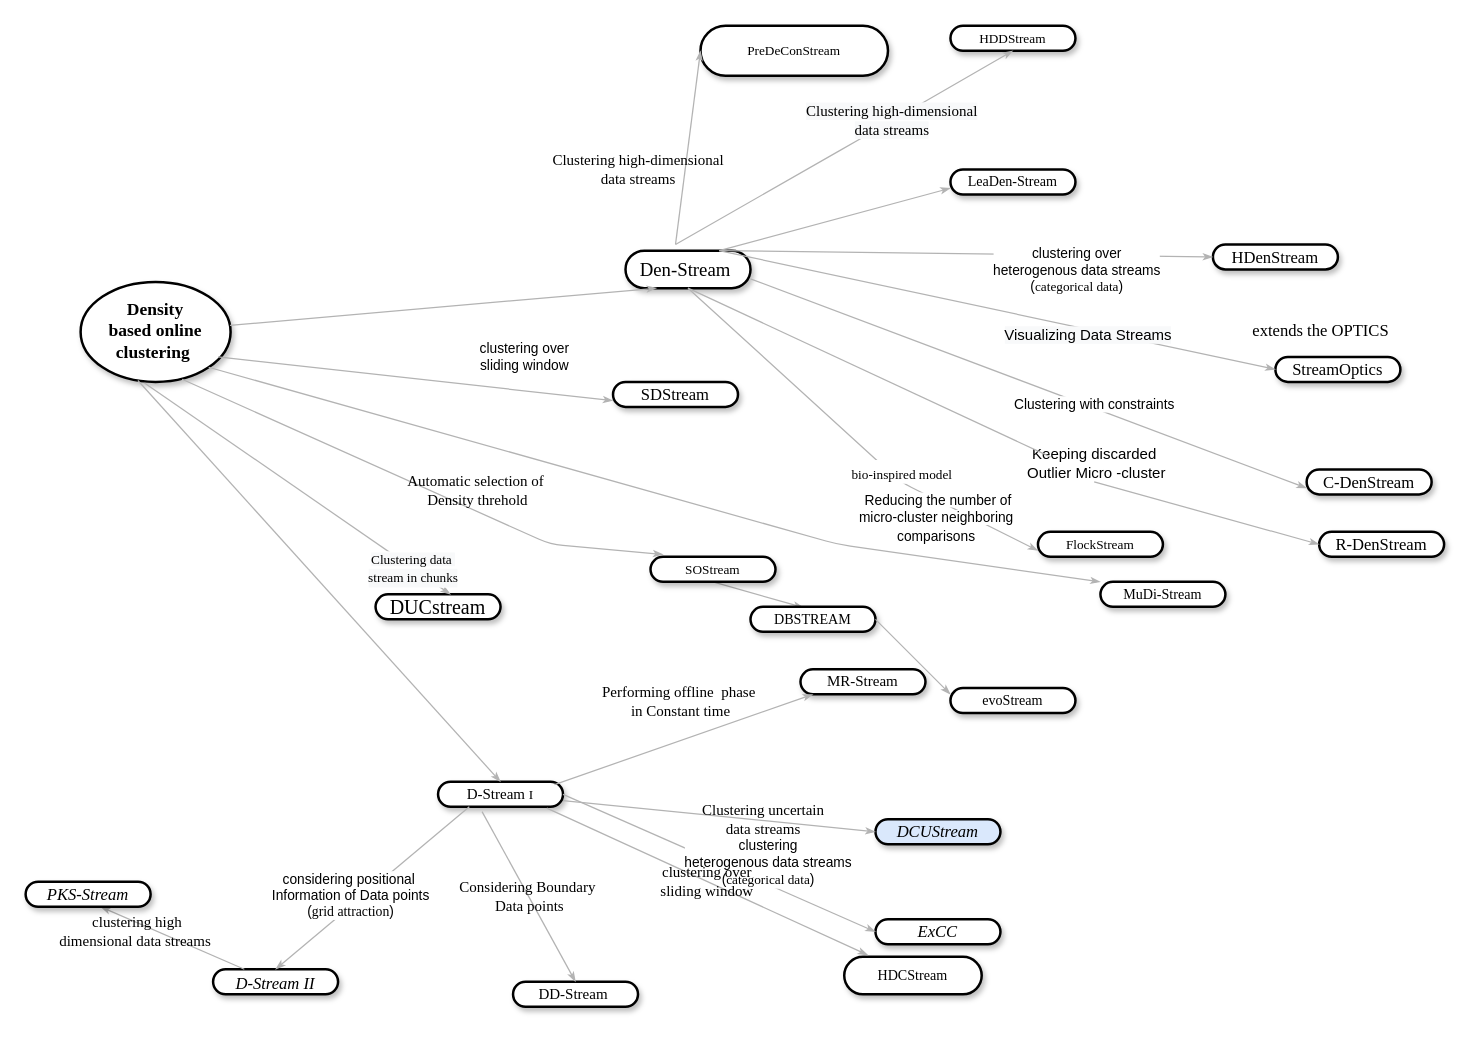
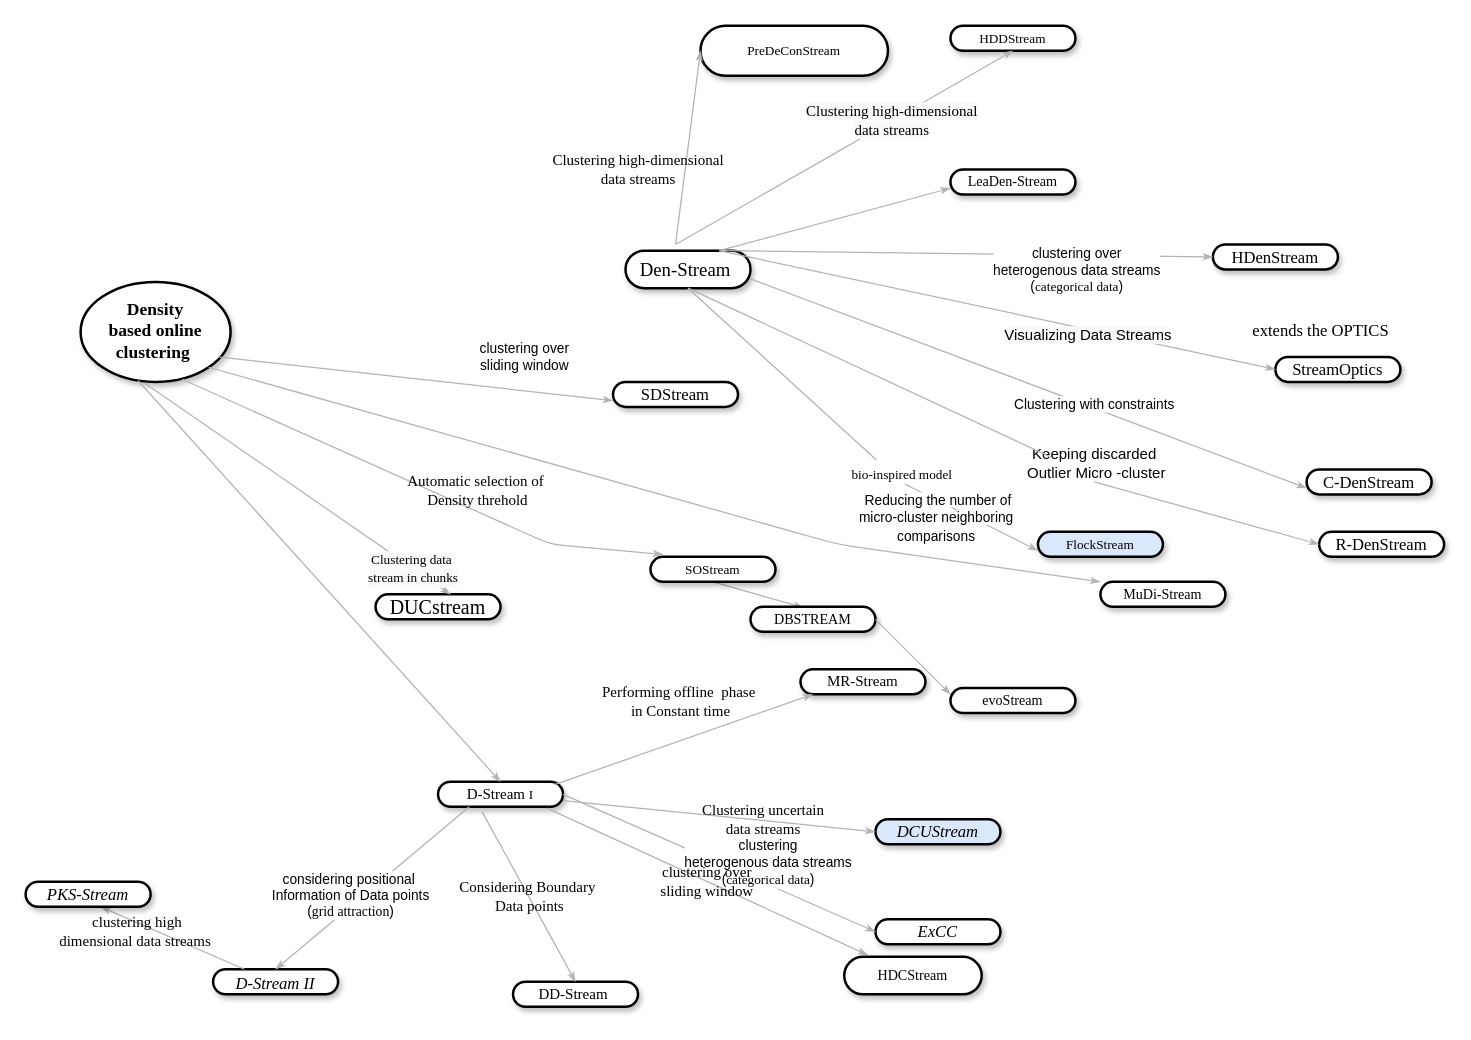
edge "Density based online clustering" -> "Den-Stream": removed
node "FlockStream": fillcolor #ffffff -> #dae8fc
